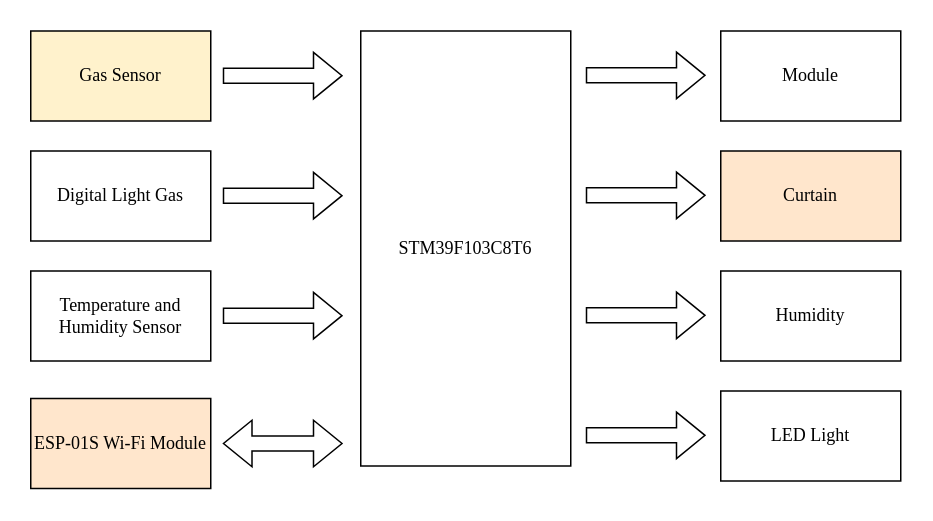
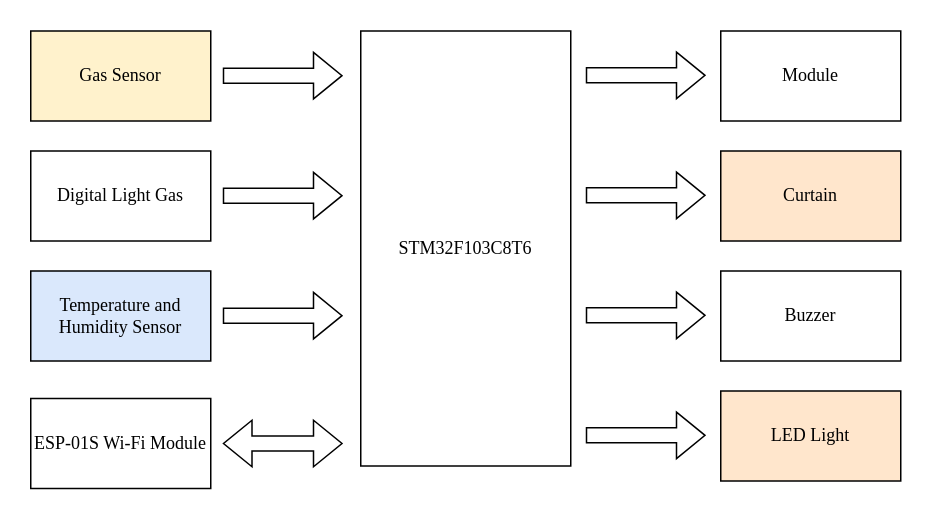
node "STM39F103C8T6": label "STM39F103C8T6" -> "STM32F103C8T6"
node "Temperature and Humidity Sensor": fillcolor #ffffff -> #dae8fc
node "Humidity": label "Humidity" -> "Buzzer"
node "LED Light": fillcolor #ffffff -> #ffe6cc
node "ESP-01S Wi-Fi Module": fillcolor #ffe6cc -> #ffffff
